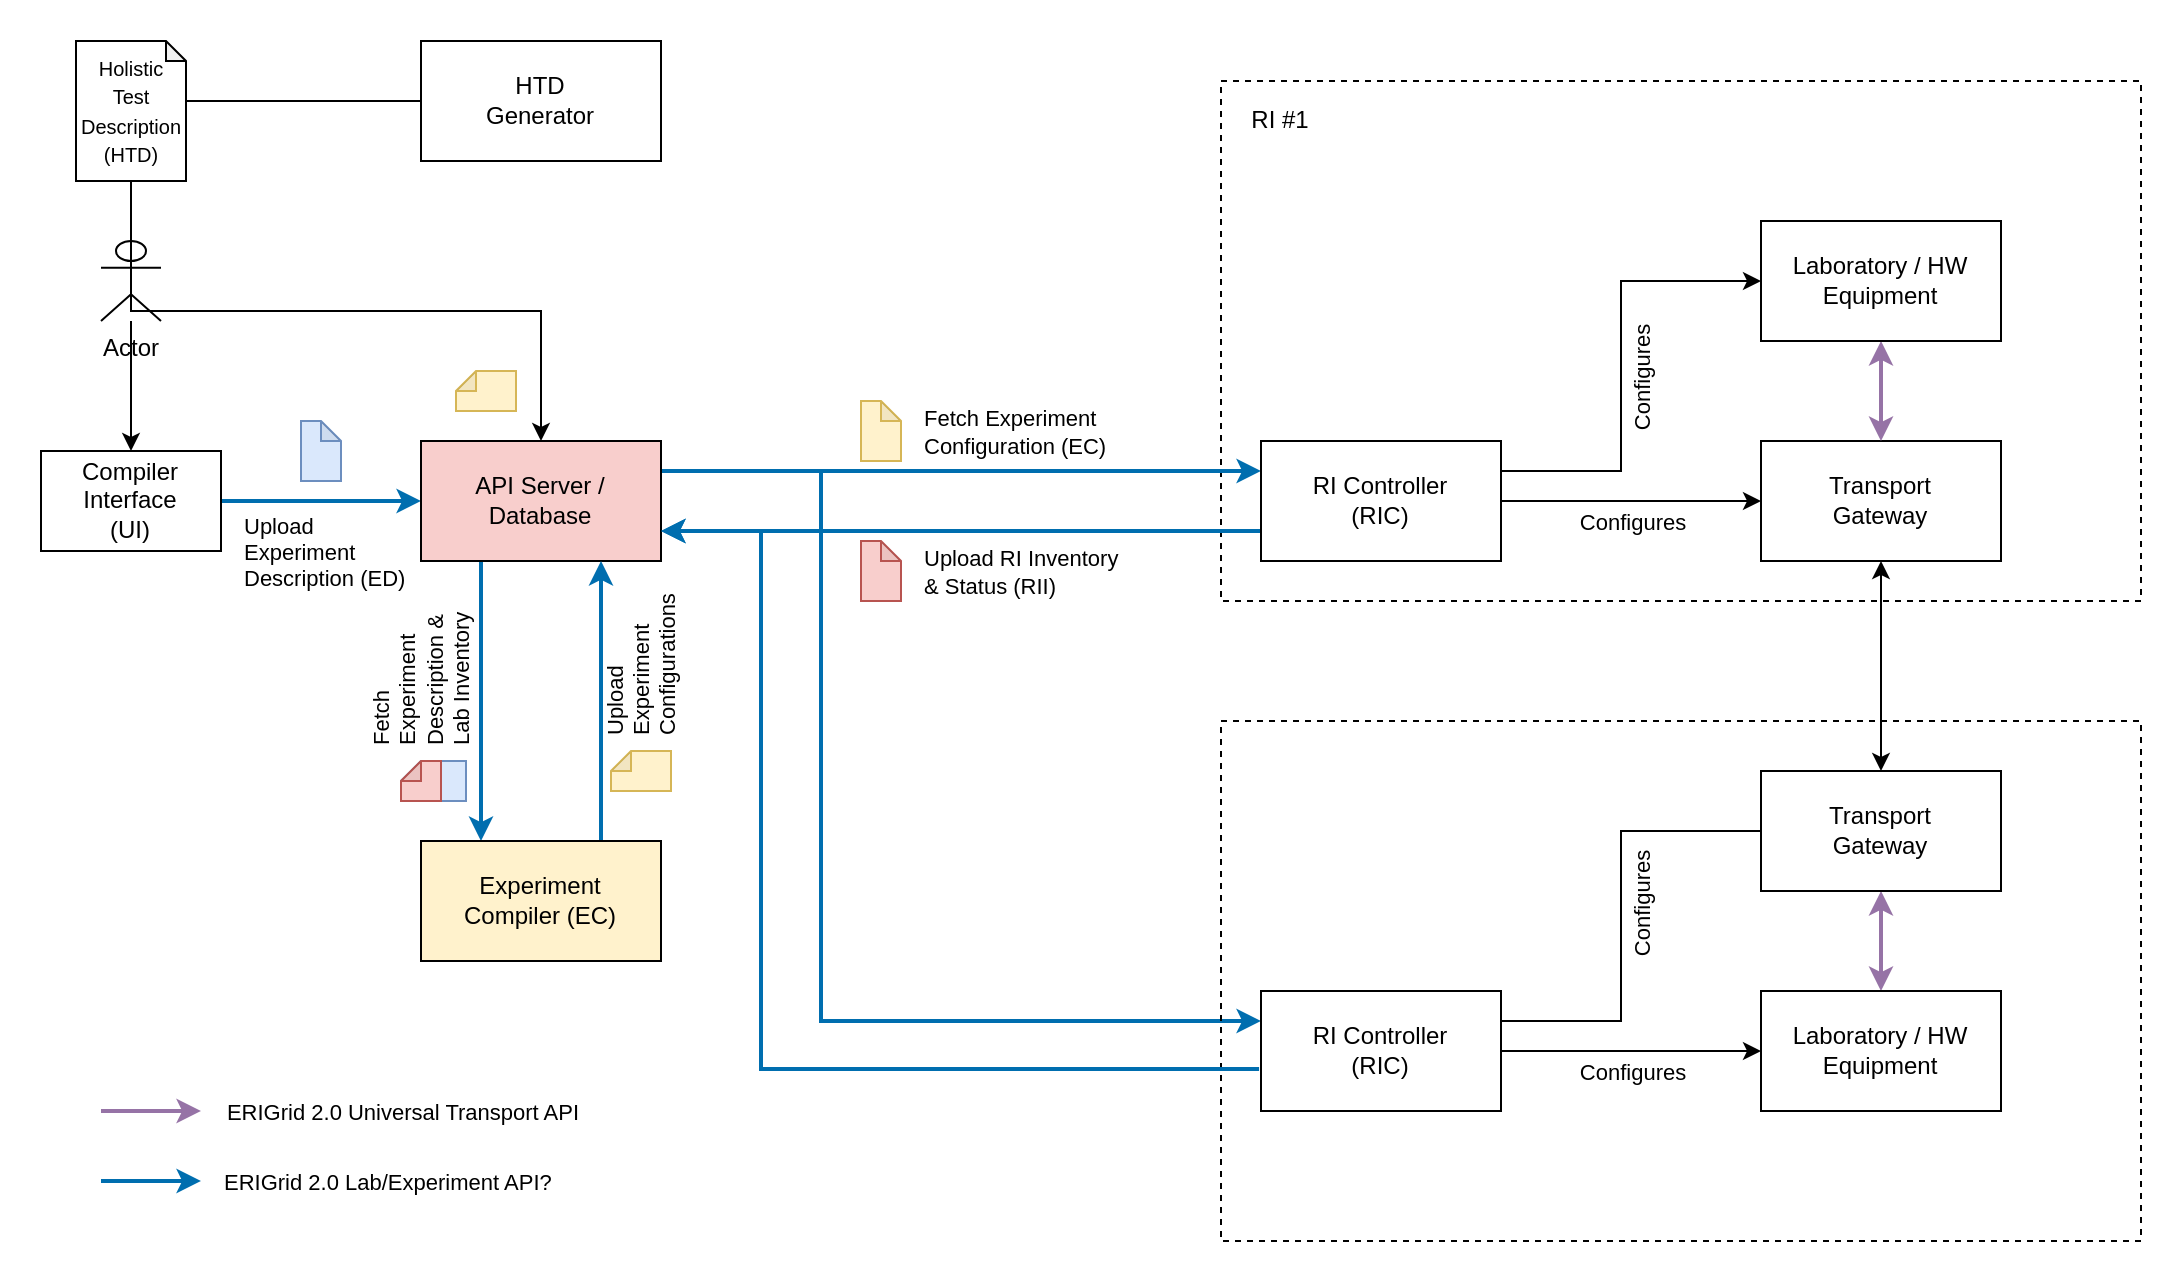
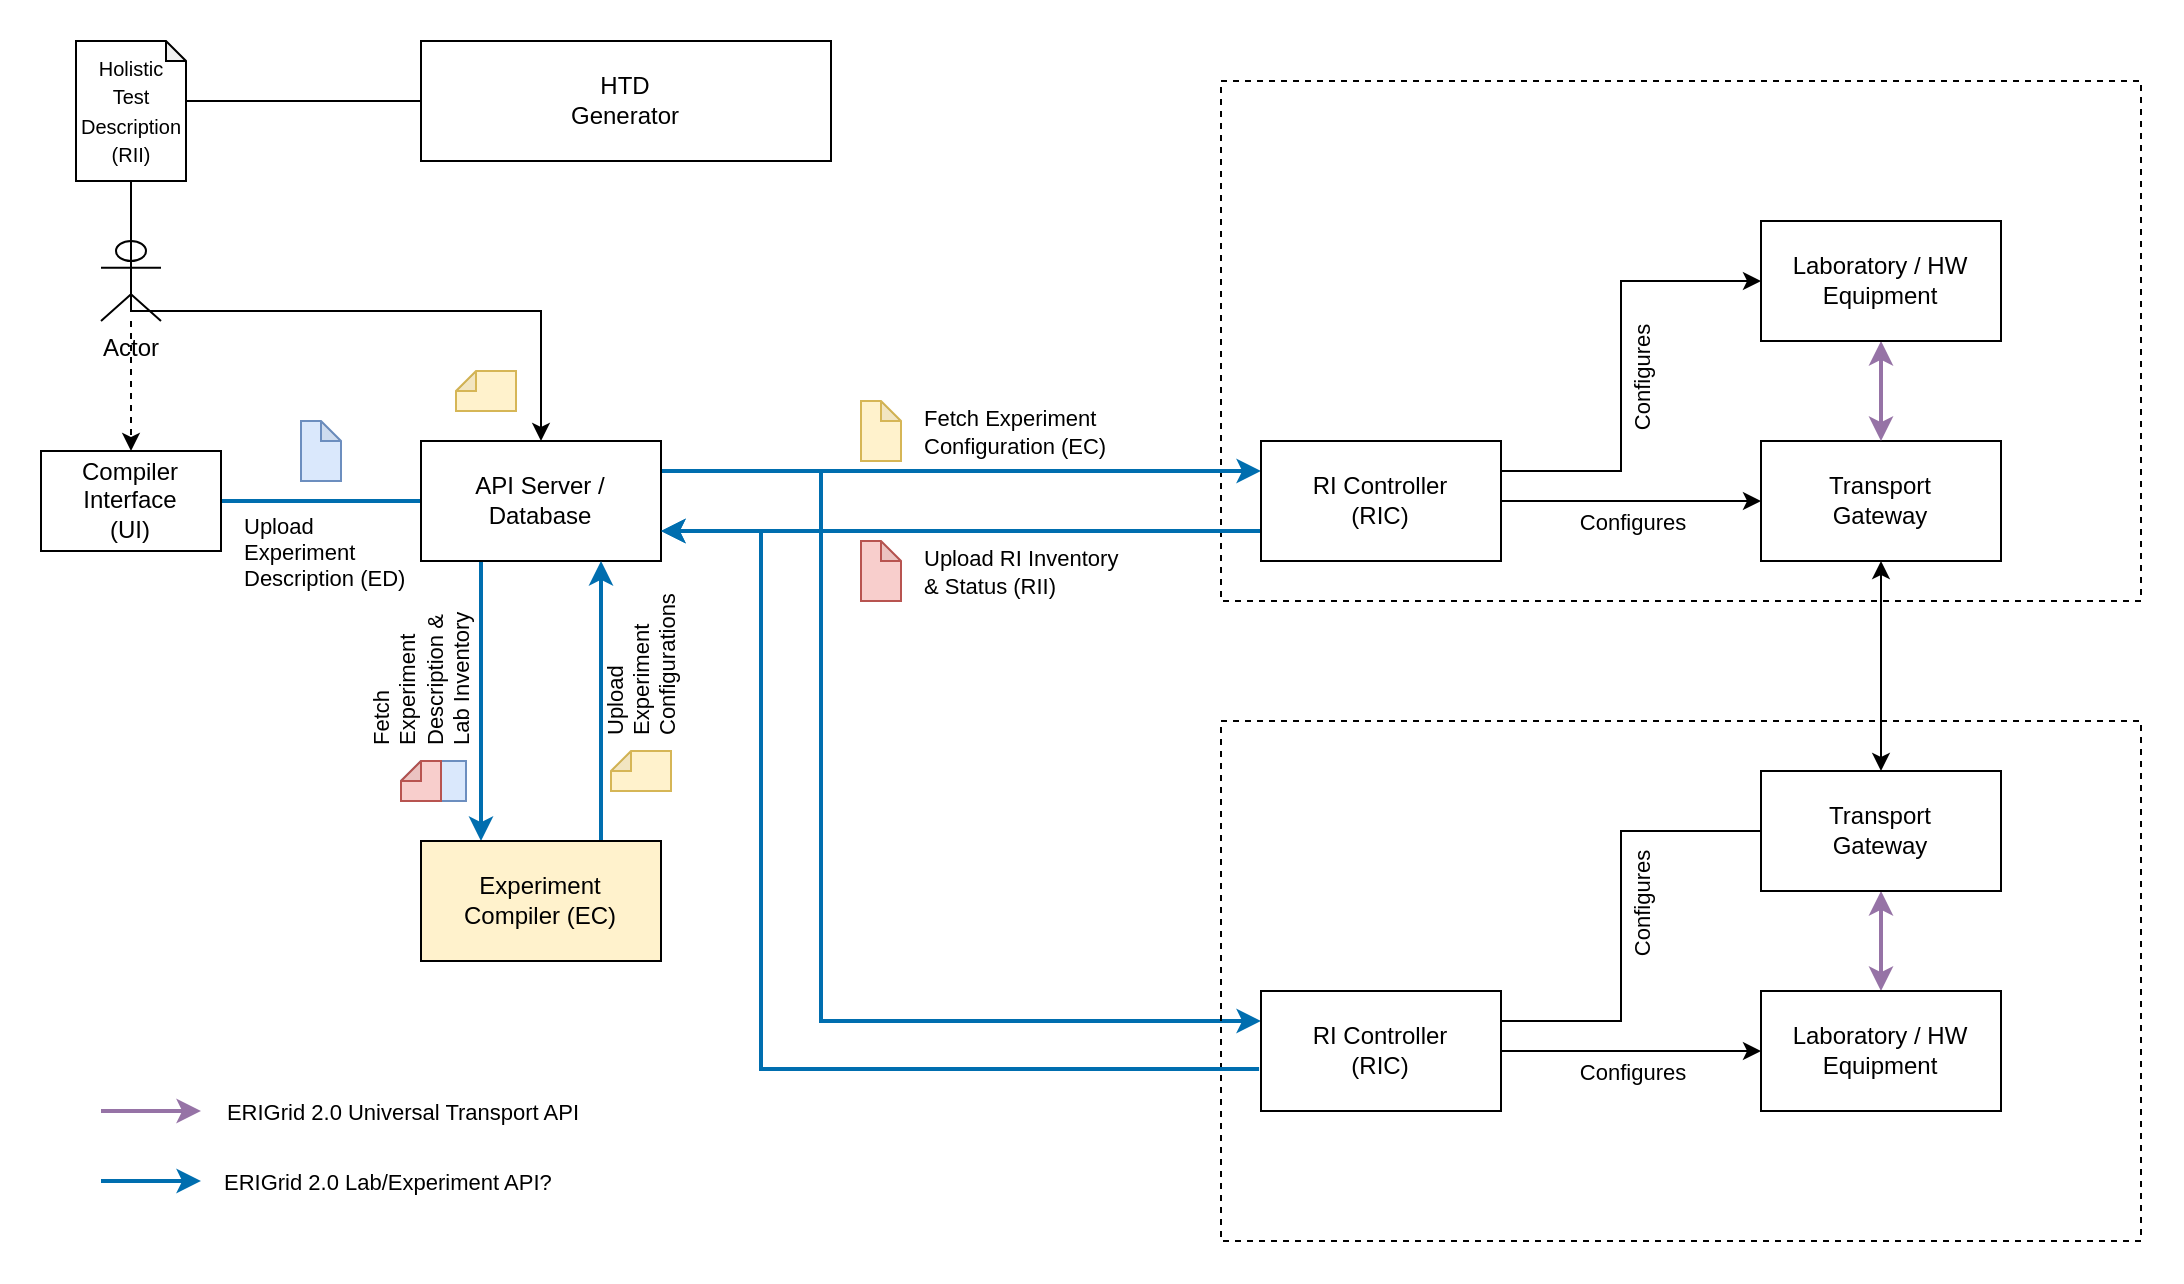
node "HTD Generator": size 240x120 -> 410x120
node "Holistic Test Description (HTD)": label "Holistic Test Description (HTD)" -> "Holistic Test Description (RII)"
node "RI #1": removed
edge "Actor" -> "Compiler Interface (UI)": style solid -> dashed
edge "Compiler Interface (UI)" -> "API Server / Database": arrowhead classic -> none
node "API Server / Database": fillcolor #f8cecc -> #ffffff
